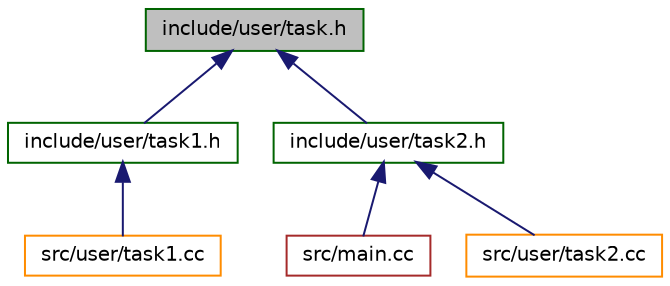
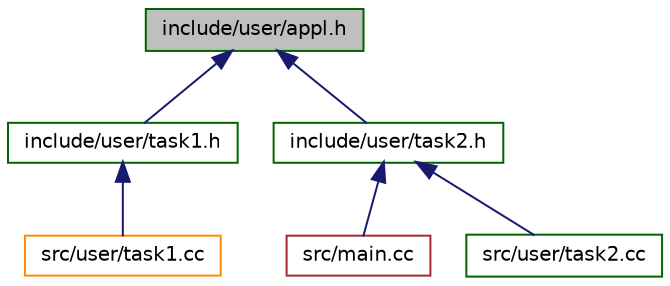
node "include/user/task.h": label "include/user/task.h" -> "include/user/appl.h"
node "src/user/task2.cc": color darkorange -> darkgreen
